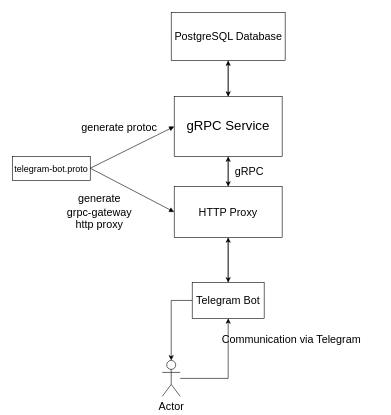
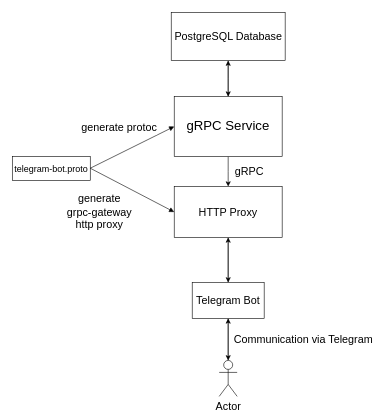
edge "HTTP Proxy" -> "gRPC Service": removed
node "Communication via Telegram": moved (291, 339) -> (303, 339)
node "Actor": moved (171, 378) -> (228, 378)
